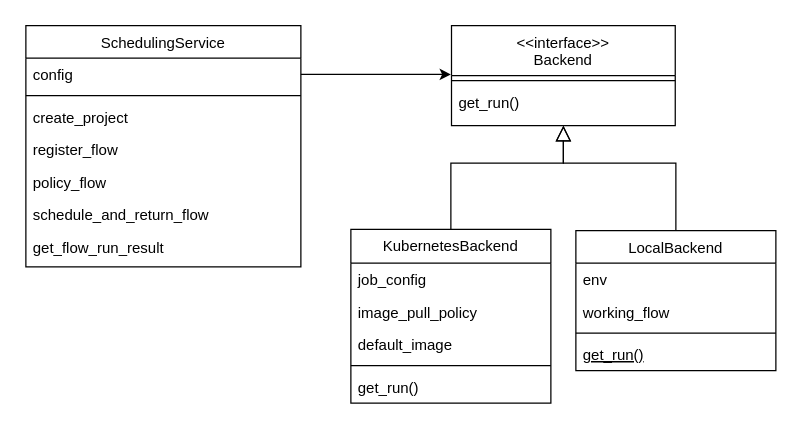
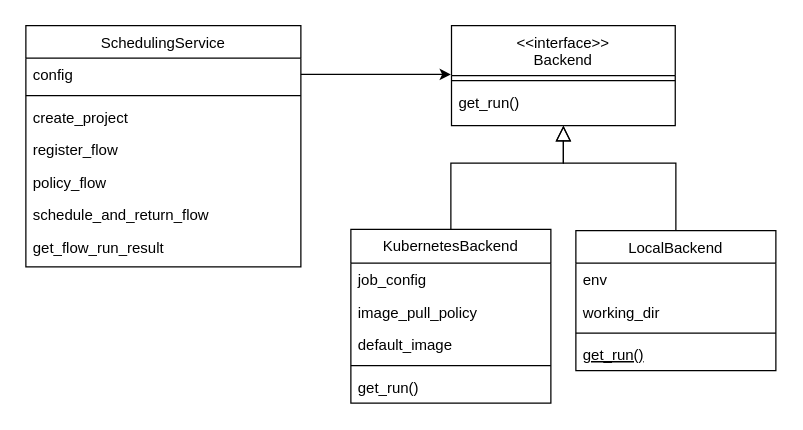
node "working_flow": label "working_flow" -> "working_dir"
